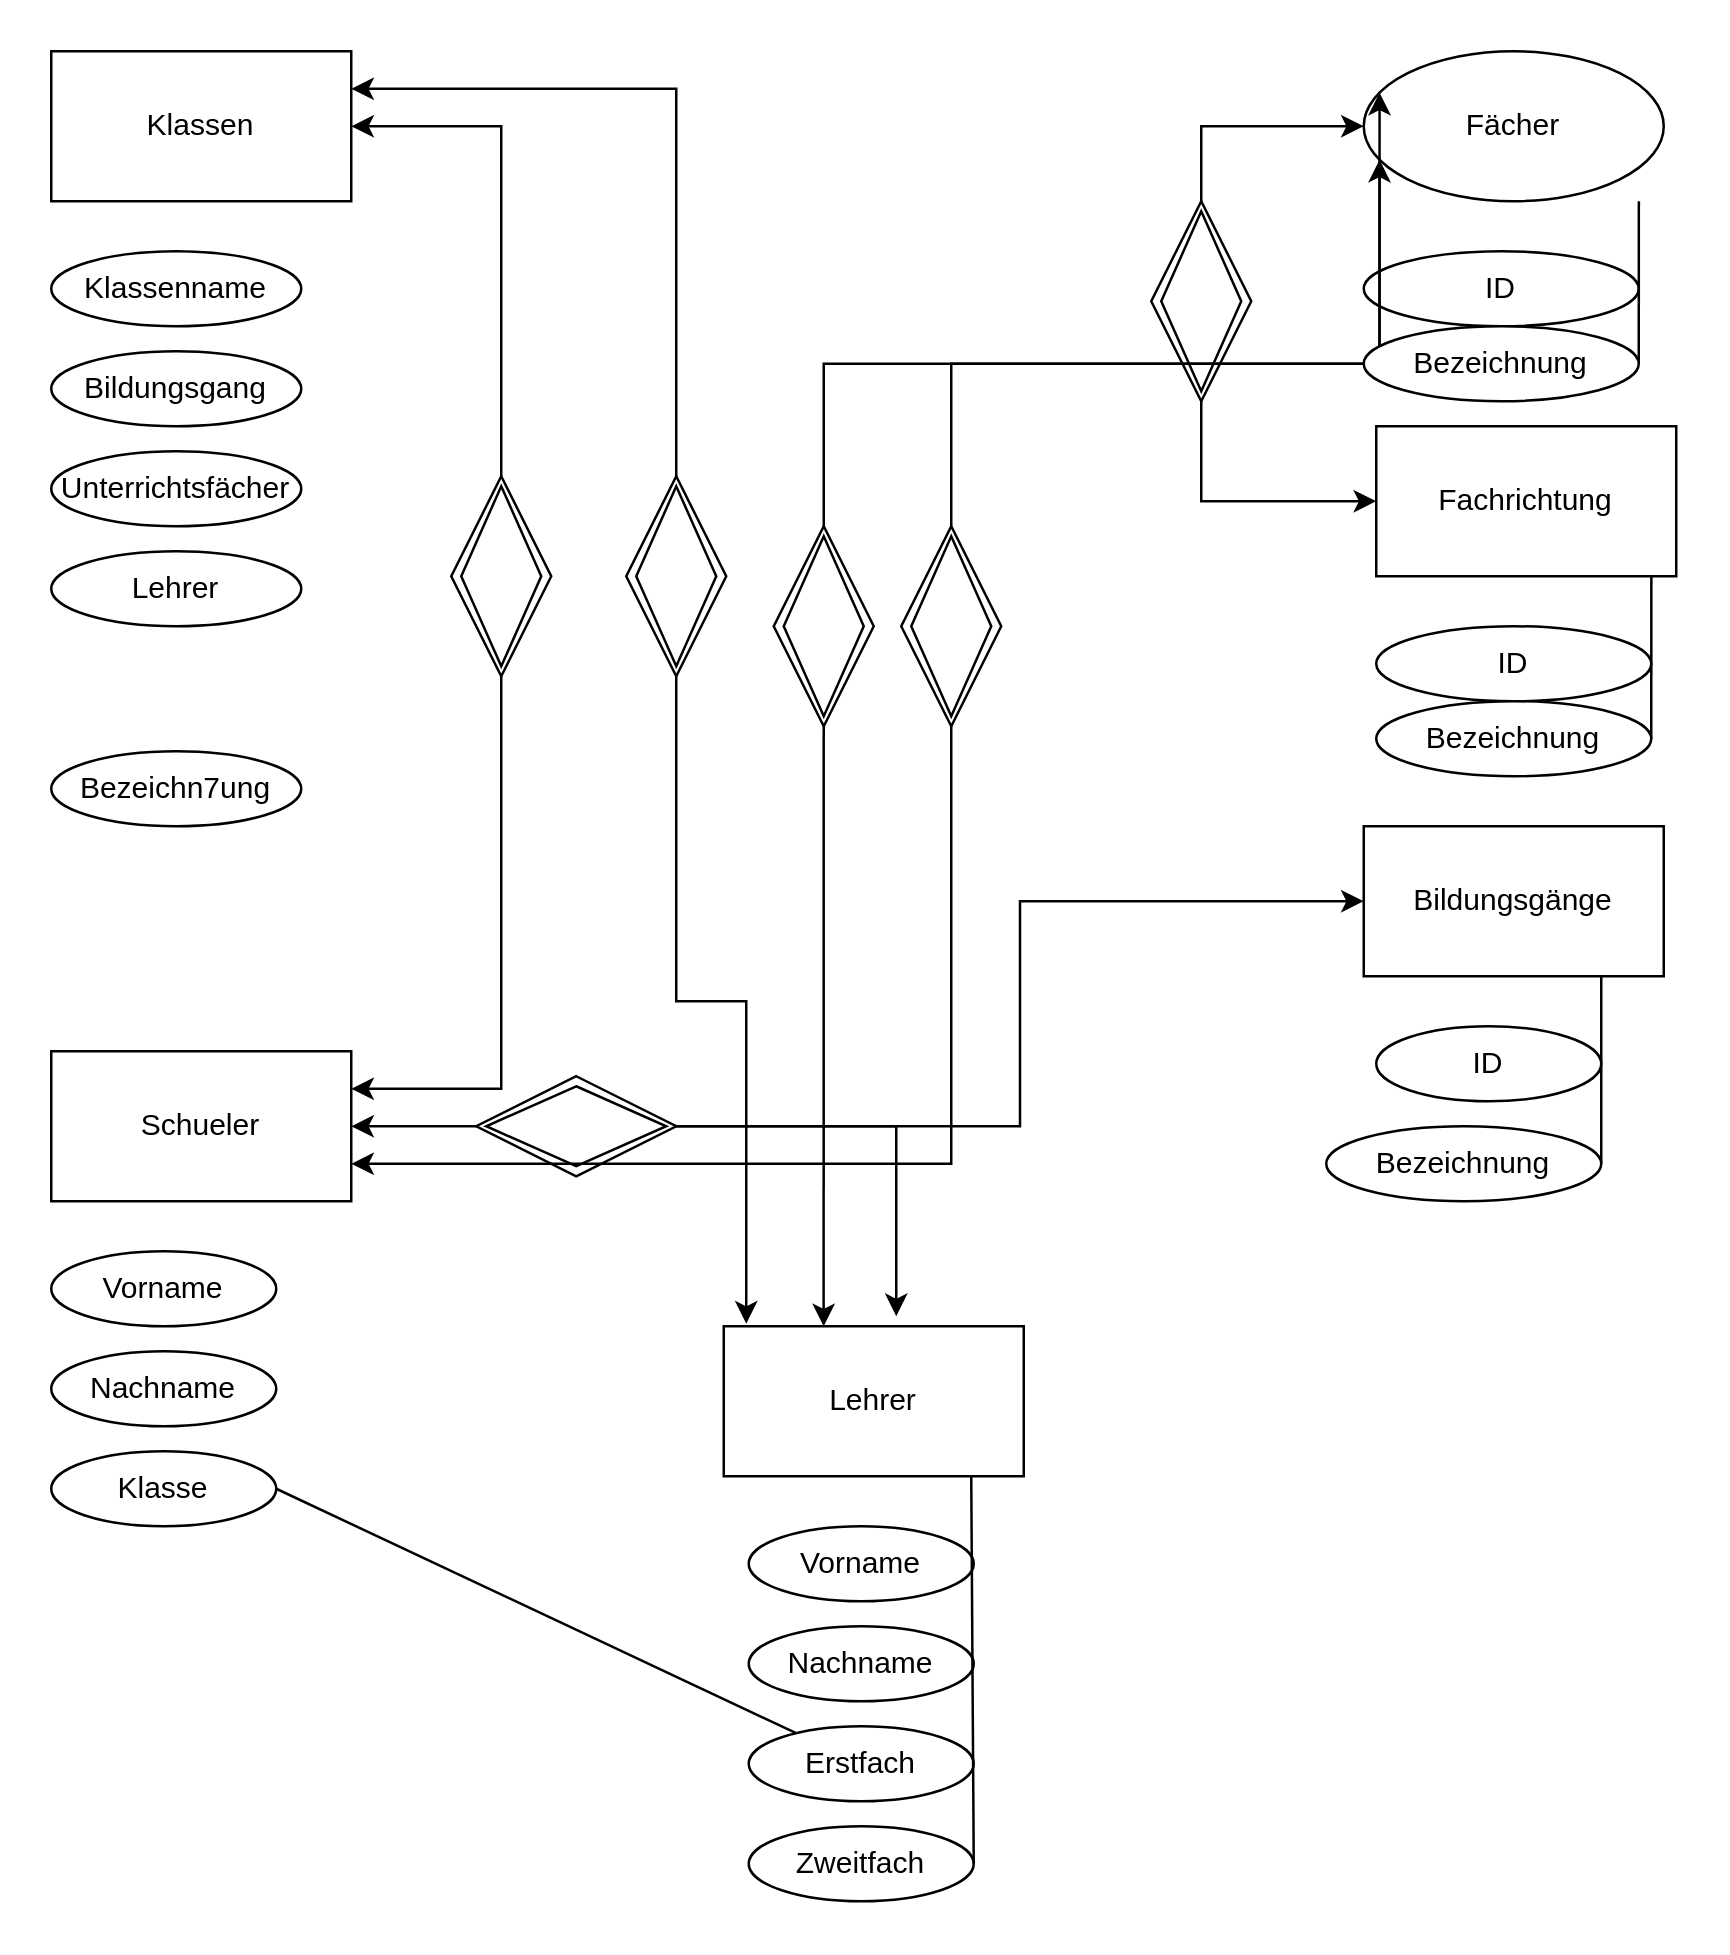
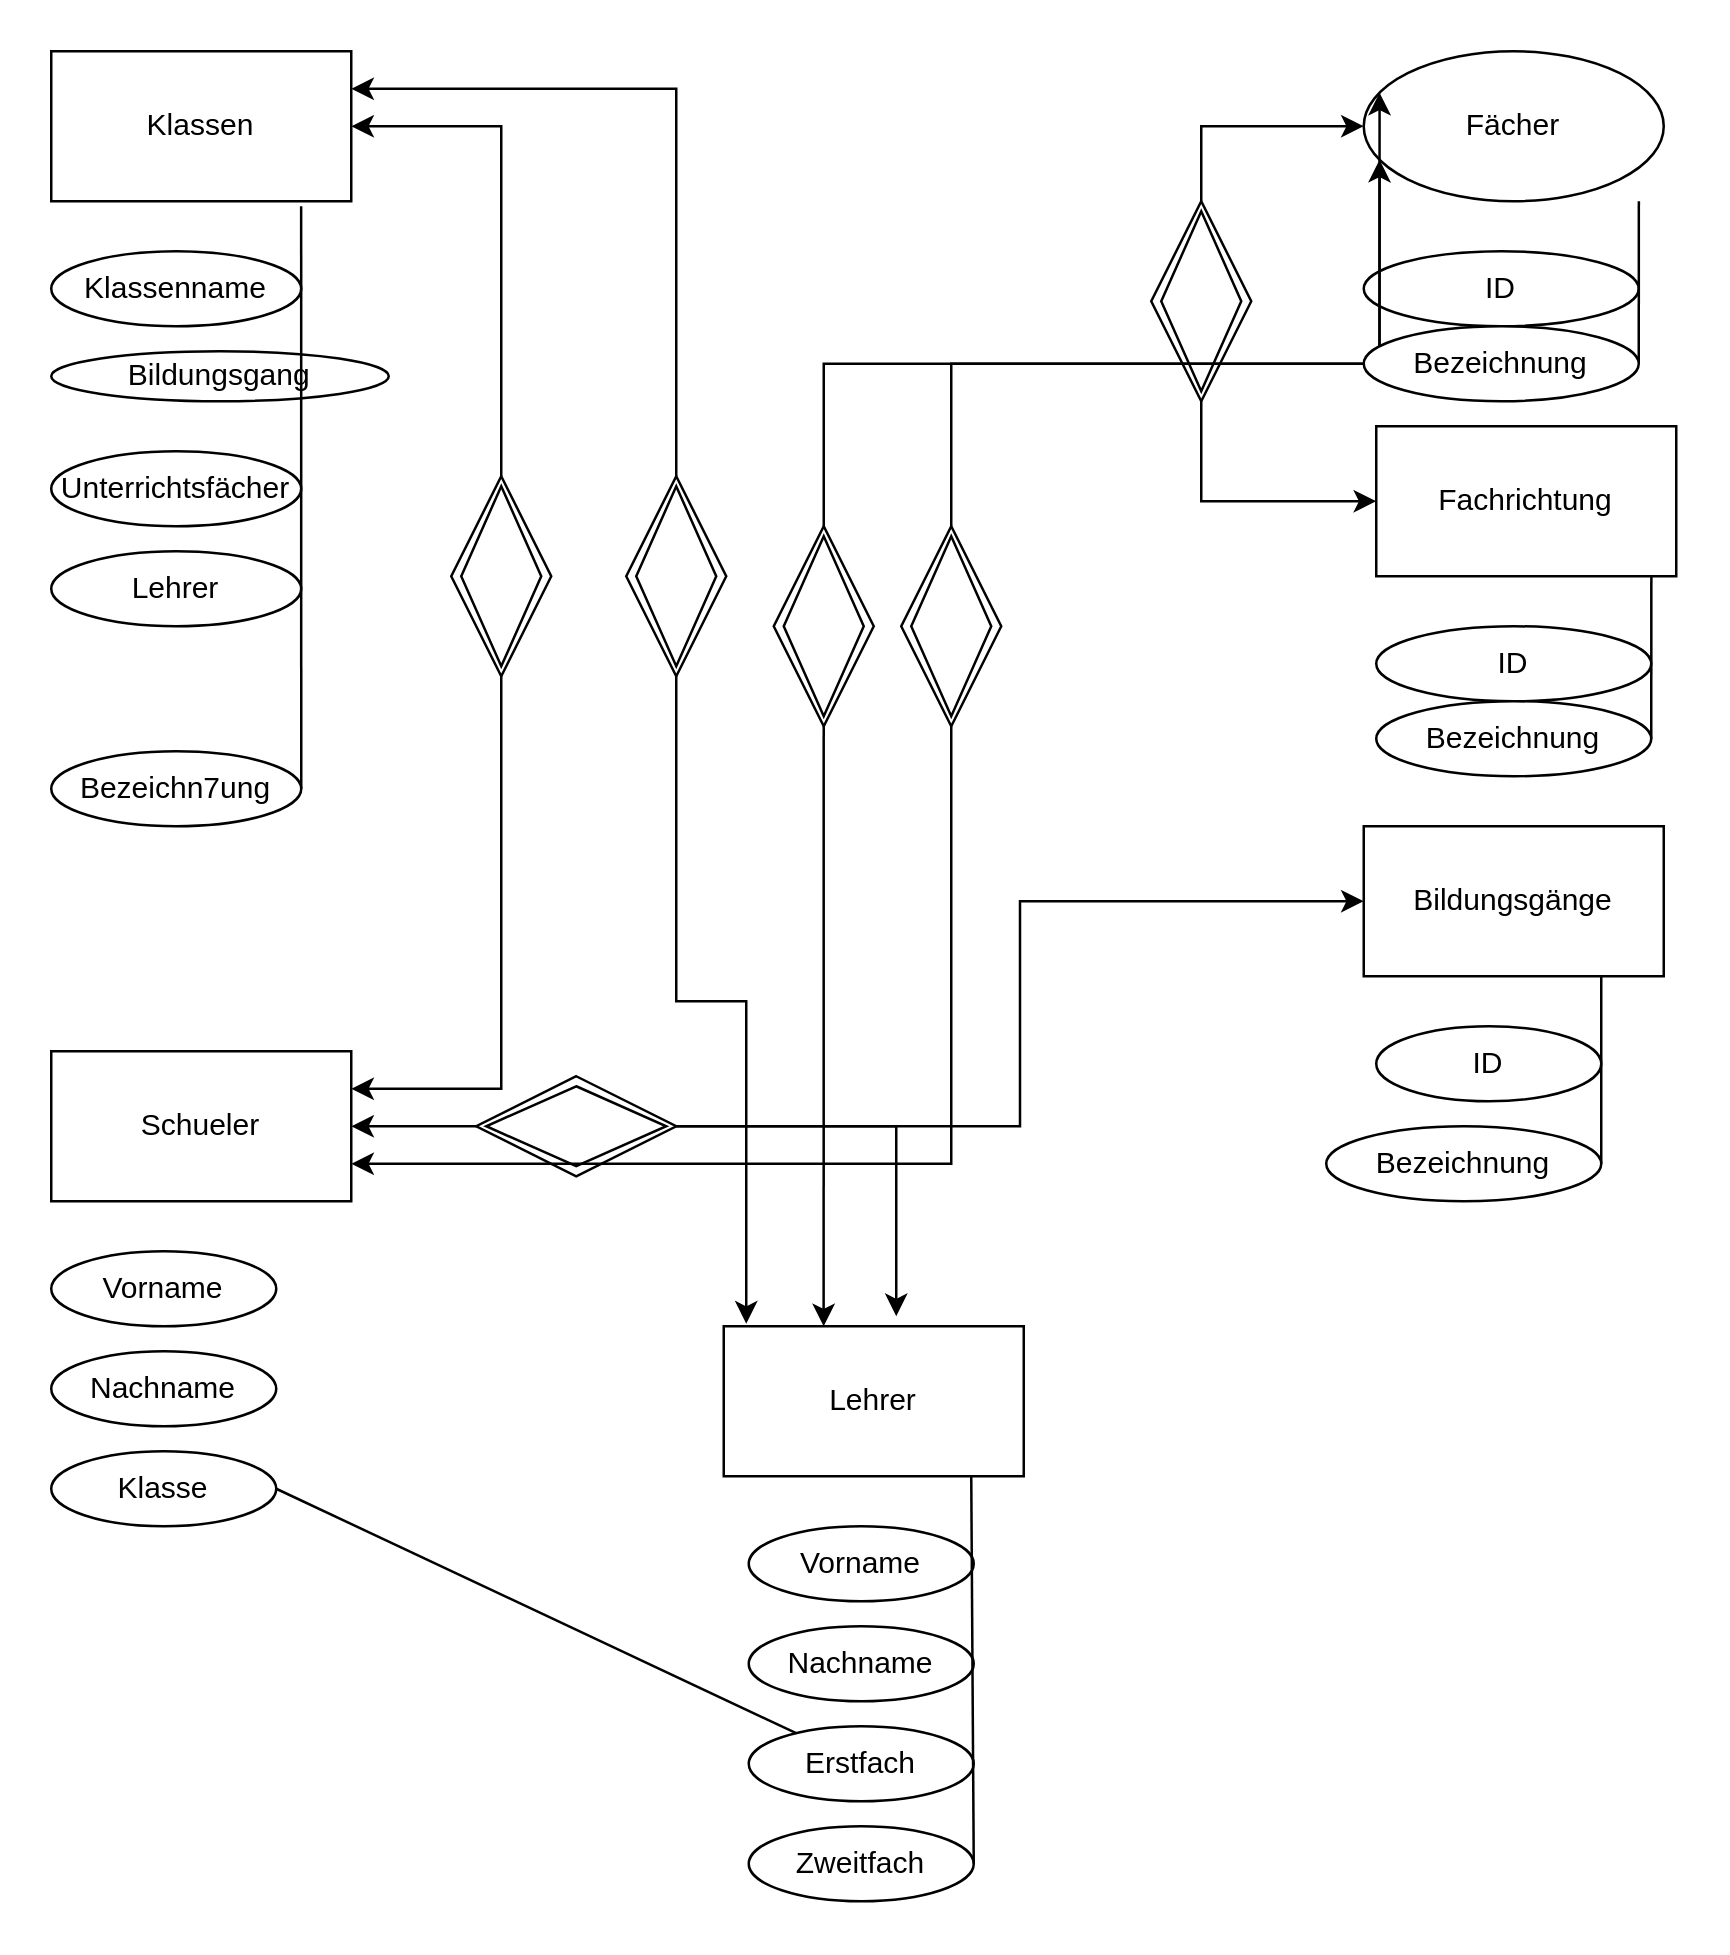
node "Bildungsgang": size 250x75 -> 338x50
edge "Klassen" -- "Bezeichn7ung": added
